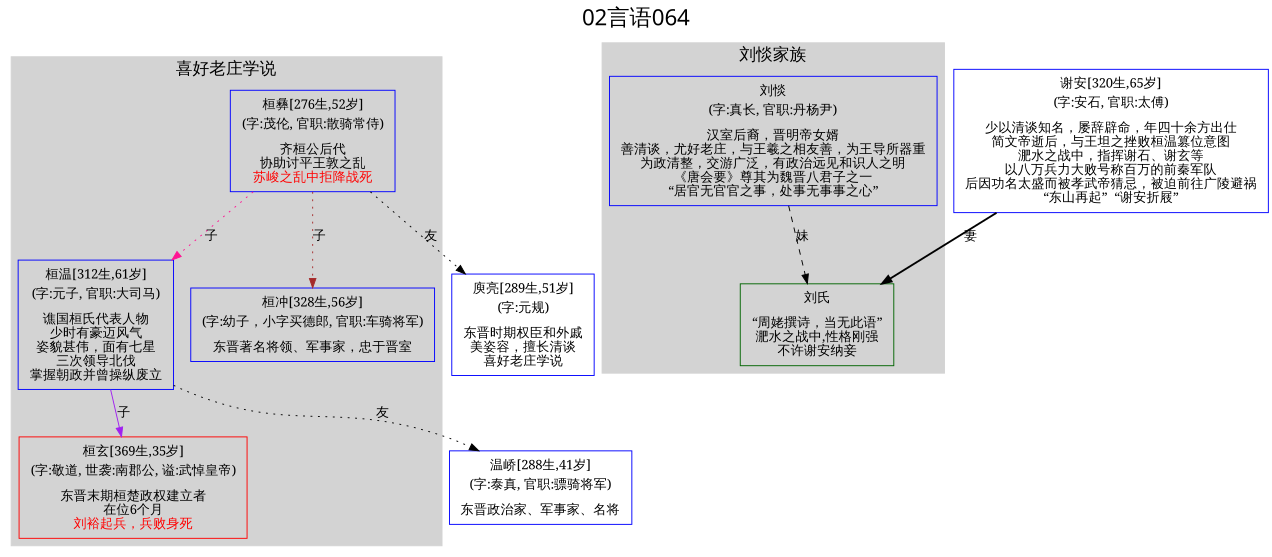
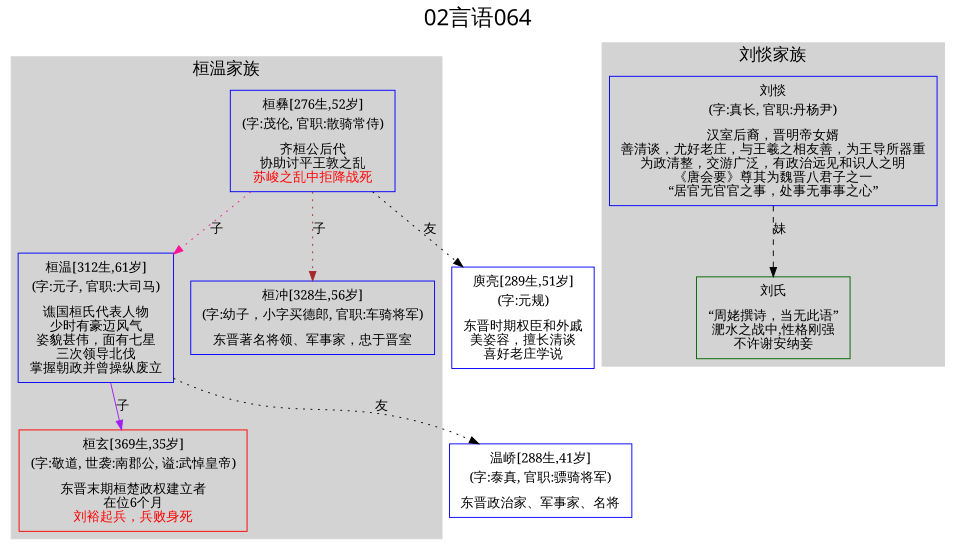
cluster "喜好老庄学说": label "喜好老庄学说" -> "桓温家族"
node "谢安[320生,65岁]": removed
